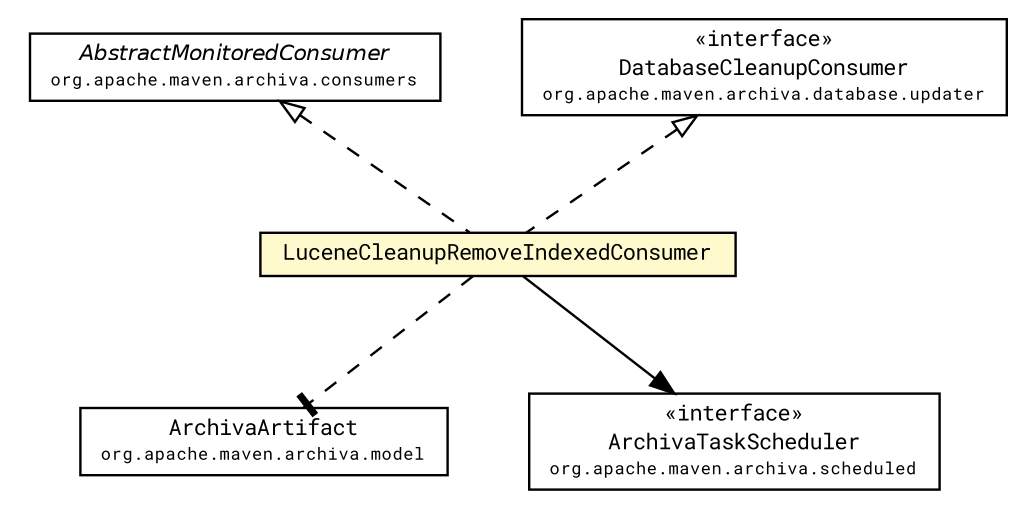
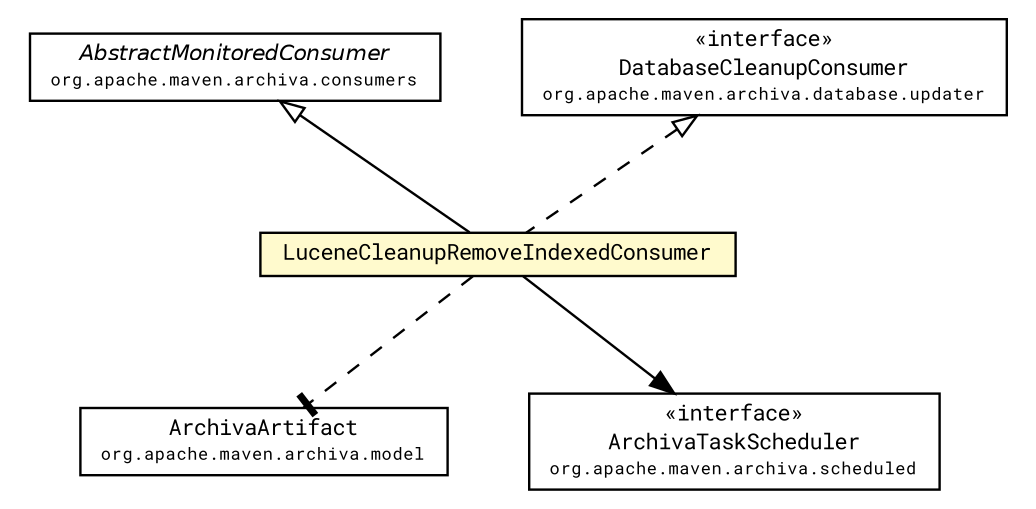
edge "LuceneCleanupRemoveIndexedConsumer" -> "AbstractMonitoredConsumer": style dashed -> solid
